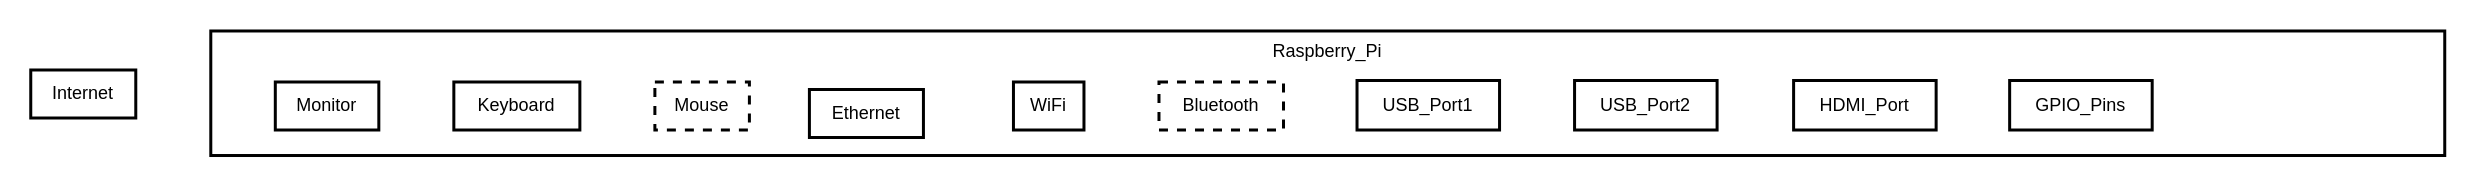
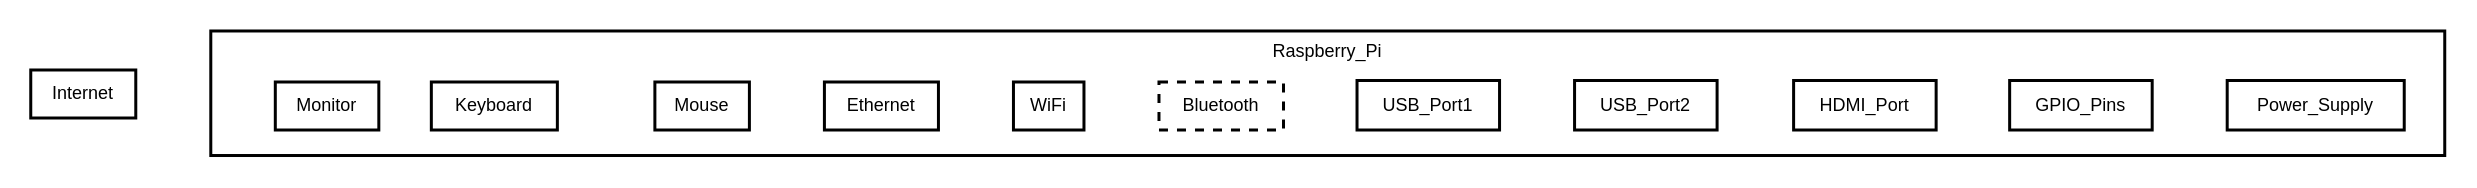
node "Power_Supply": added
node "Keyboard": moved (517, 106) -> (494, 106)
node "Mouse": style dashed -> solid
node "Ethernet": moved (866, 113) -> (881, 106)
